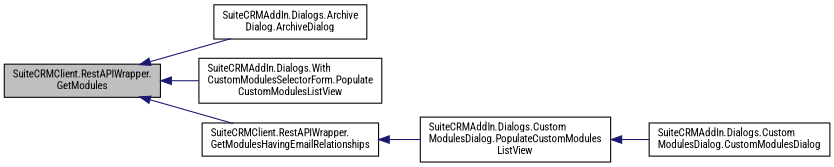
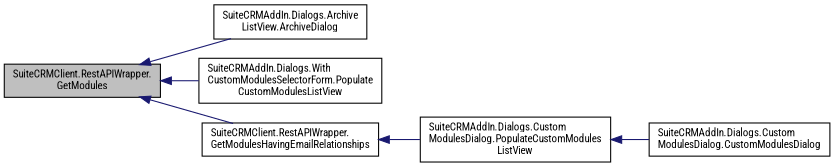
node "SuiteCRMAddIn.Dialogs.Archive Dialog.ArchiveDialog": label "SuiteCRMAddIn.Dialogs.Archive Dialog.ArchiveDialog" -> "SuiteCRMAddIn.Dialogs.Archive ListView.ArchiveDialog"
